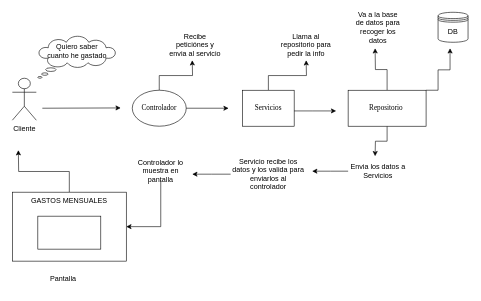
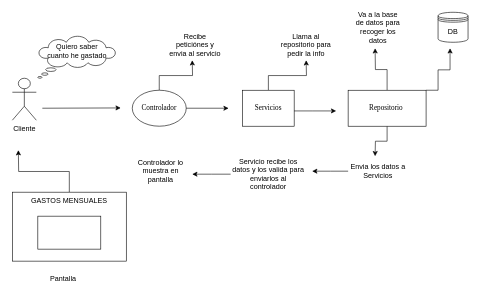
edge "Controlador lo muestra en pantalla" -> "GASTOS MENSUALES": removed
